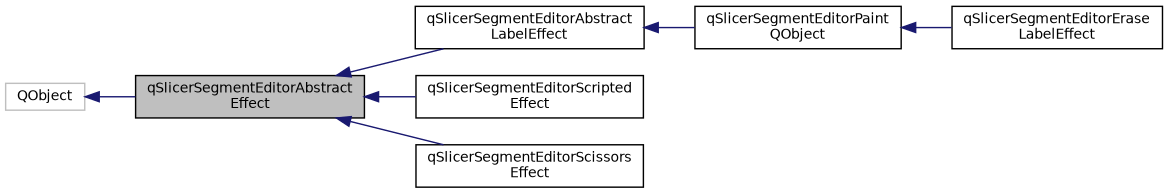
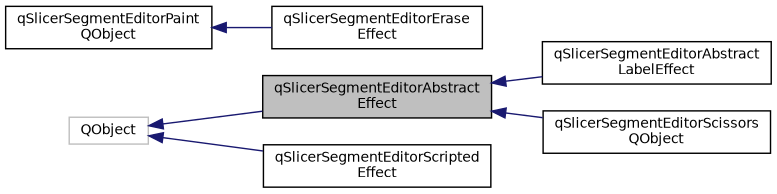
edge "qSlicerSegmentEditorPaint QObject" -> "qSlicerSegmentEditorAbstract LabelEffect": removed
node "qSlicerSegmentEditorErase LabelEffect": label "qSlicerSegmentEditorErase LabelEffect" -> "qSlicerSegmentEditorErase Effect"
edge "qSlicerSegmentEditorScripted Effect" -> "qSlicerSegmentEditorAbstract Effect": now "qSlicerSegmentEditorScripted Effect" -> "QObject"
node "qSlicerSegmentEditorScissors Effect": label "qSlicerSegmentEditorScissors Effect" -> "qSlicerSegmentEditorScissors QObject"
